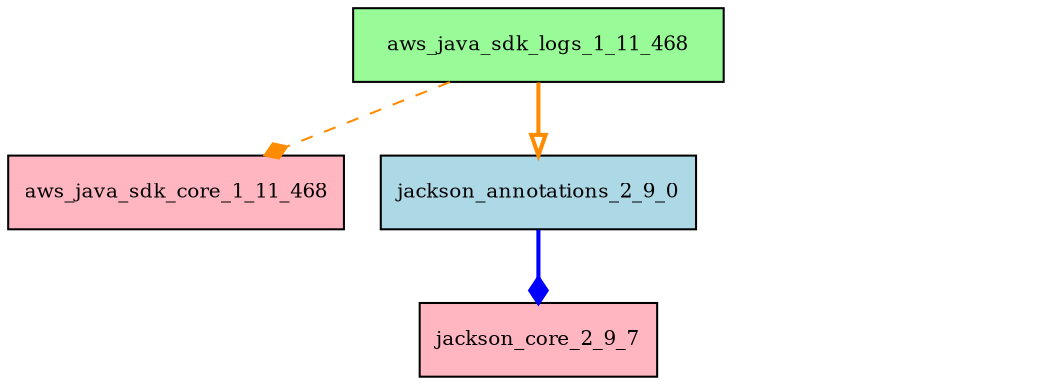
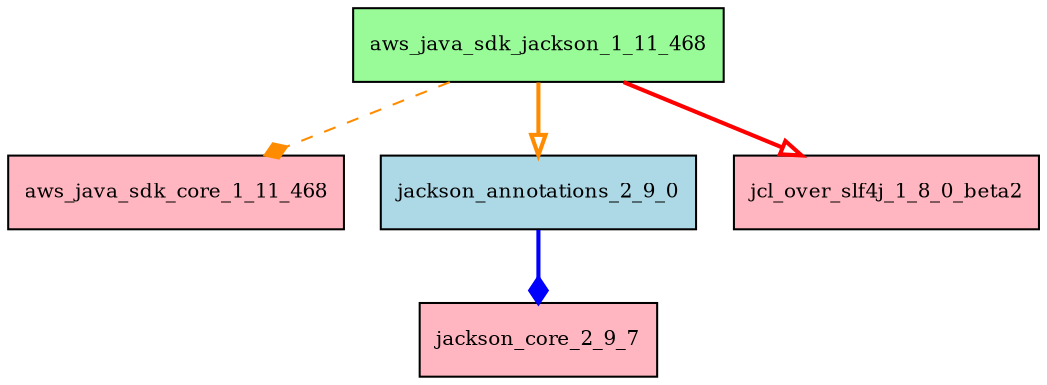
node "aws_java_sdk_logs_1_11_468": label "aws_java_sdk_logs_1_11_468" -> "aws_java_sdk_jackson_1_11_468"
node "jcl_over_slf4j_1_8_0_beta2": added
